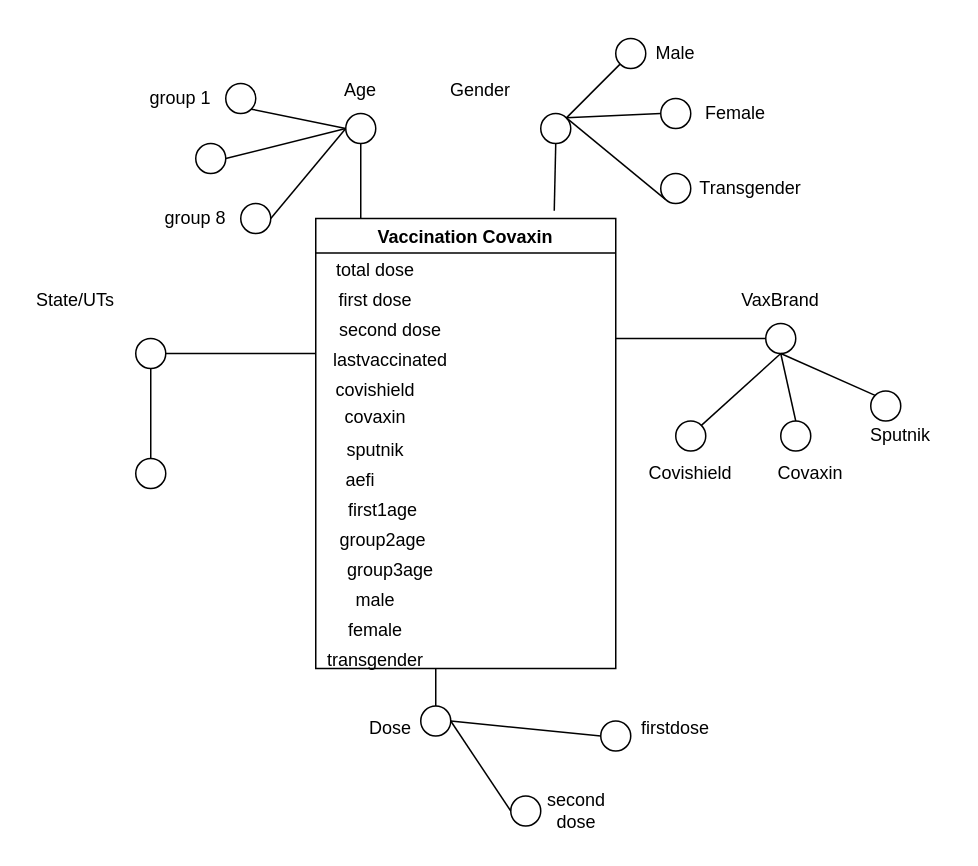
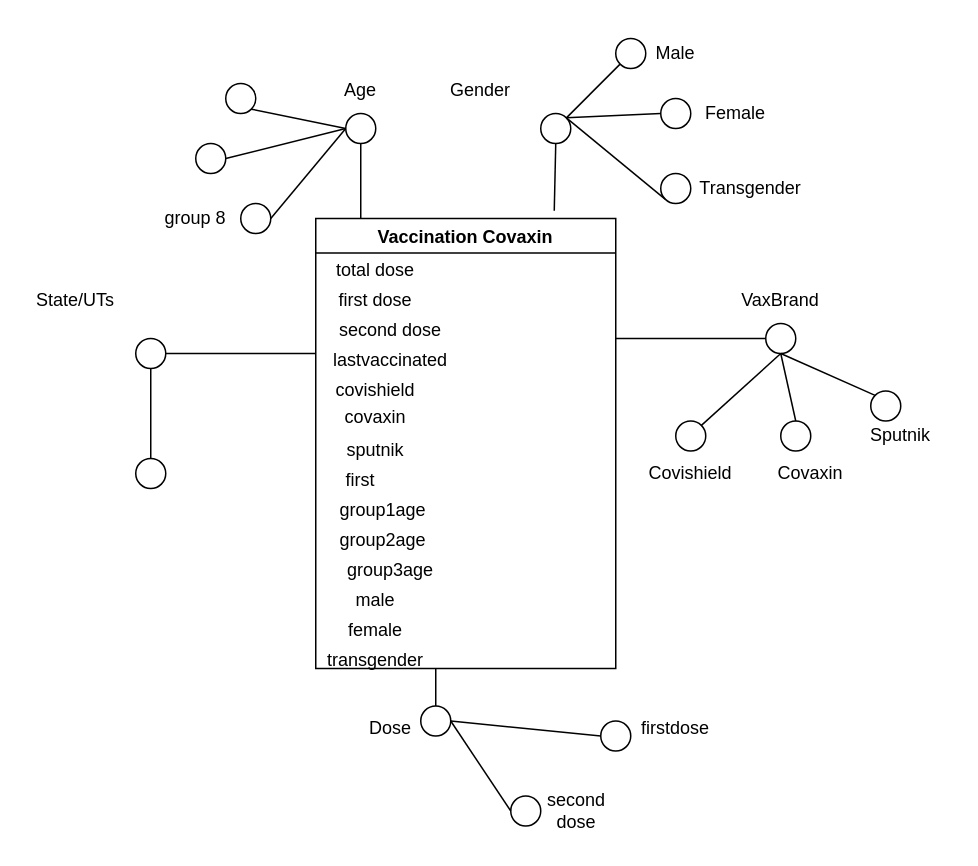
node "group 1": removed
node "aefi": label "aefi" -> "first"
node "first1age": label "first1age" -> "group1age"
